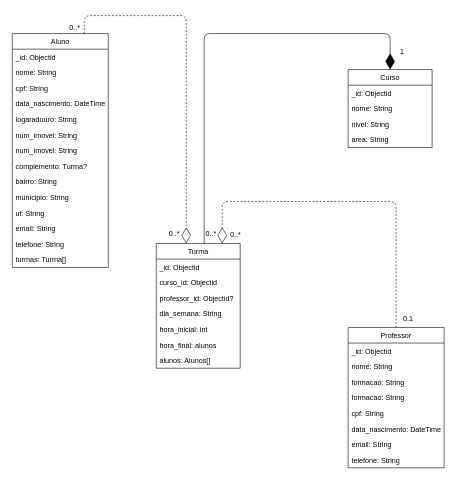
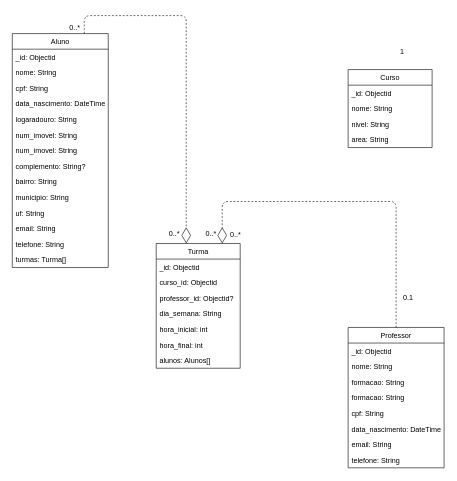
edge "Turma" -> "Curso": removed
node "complemento: Turma?": label "complemento: Turma?" -> "complemento: String?"
node "0.1": moved (408, 318) -> (408, 297)
node "hora_final: alunos": label "hora_final: alunos" -> "hora_final: int"
